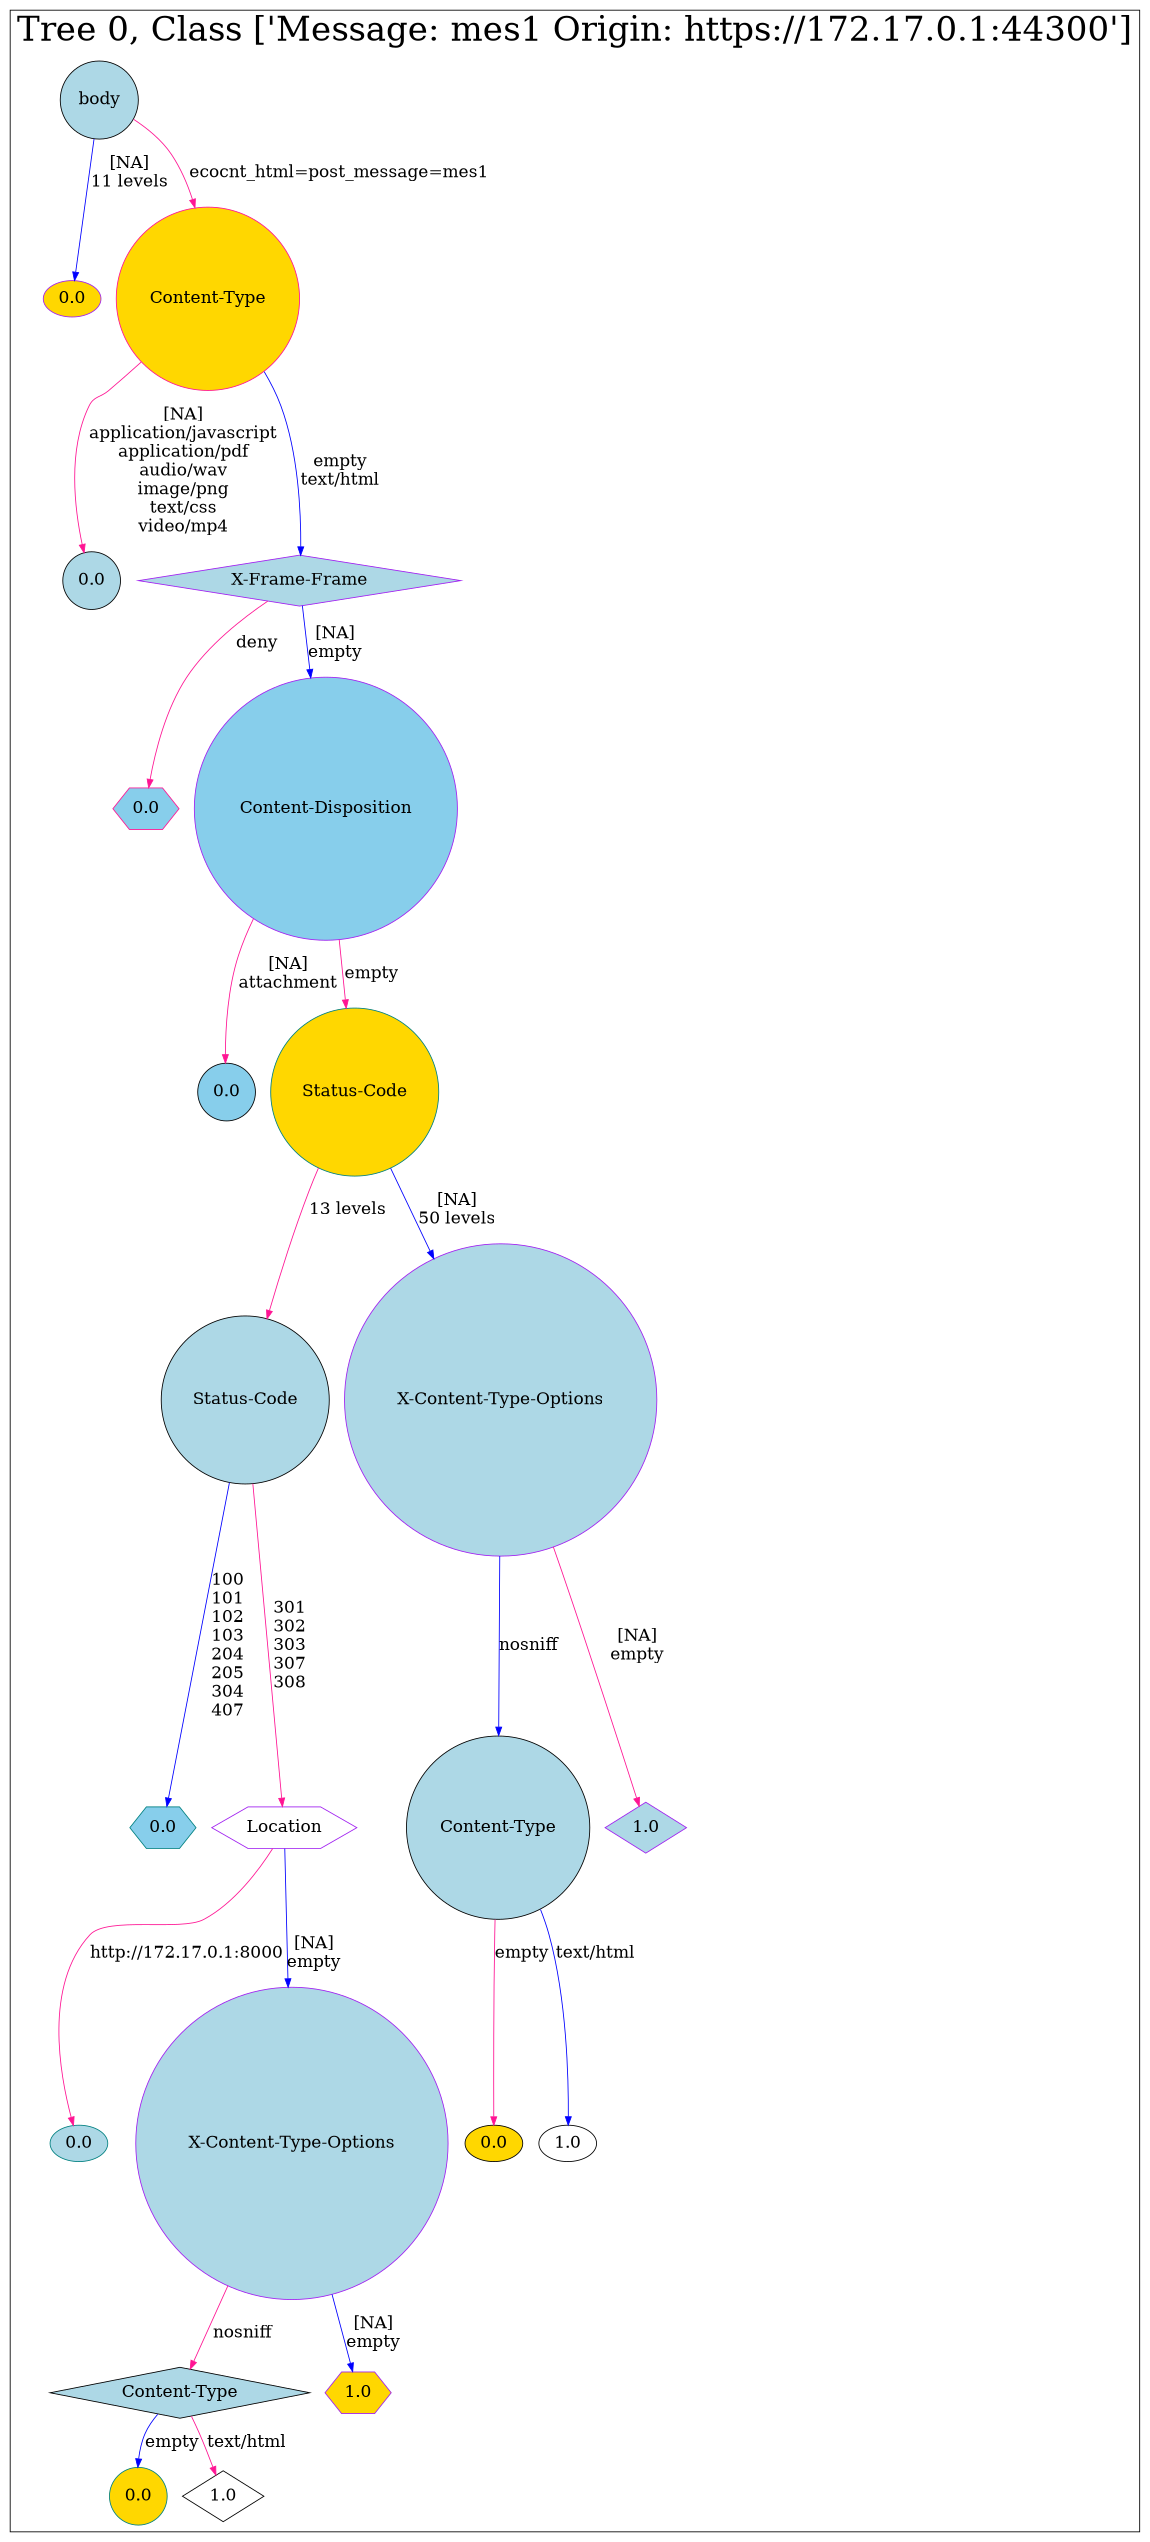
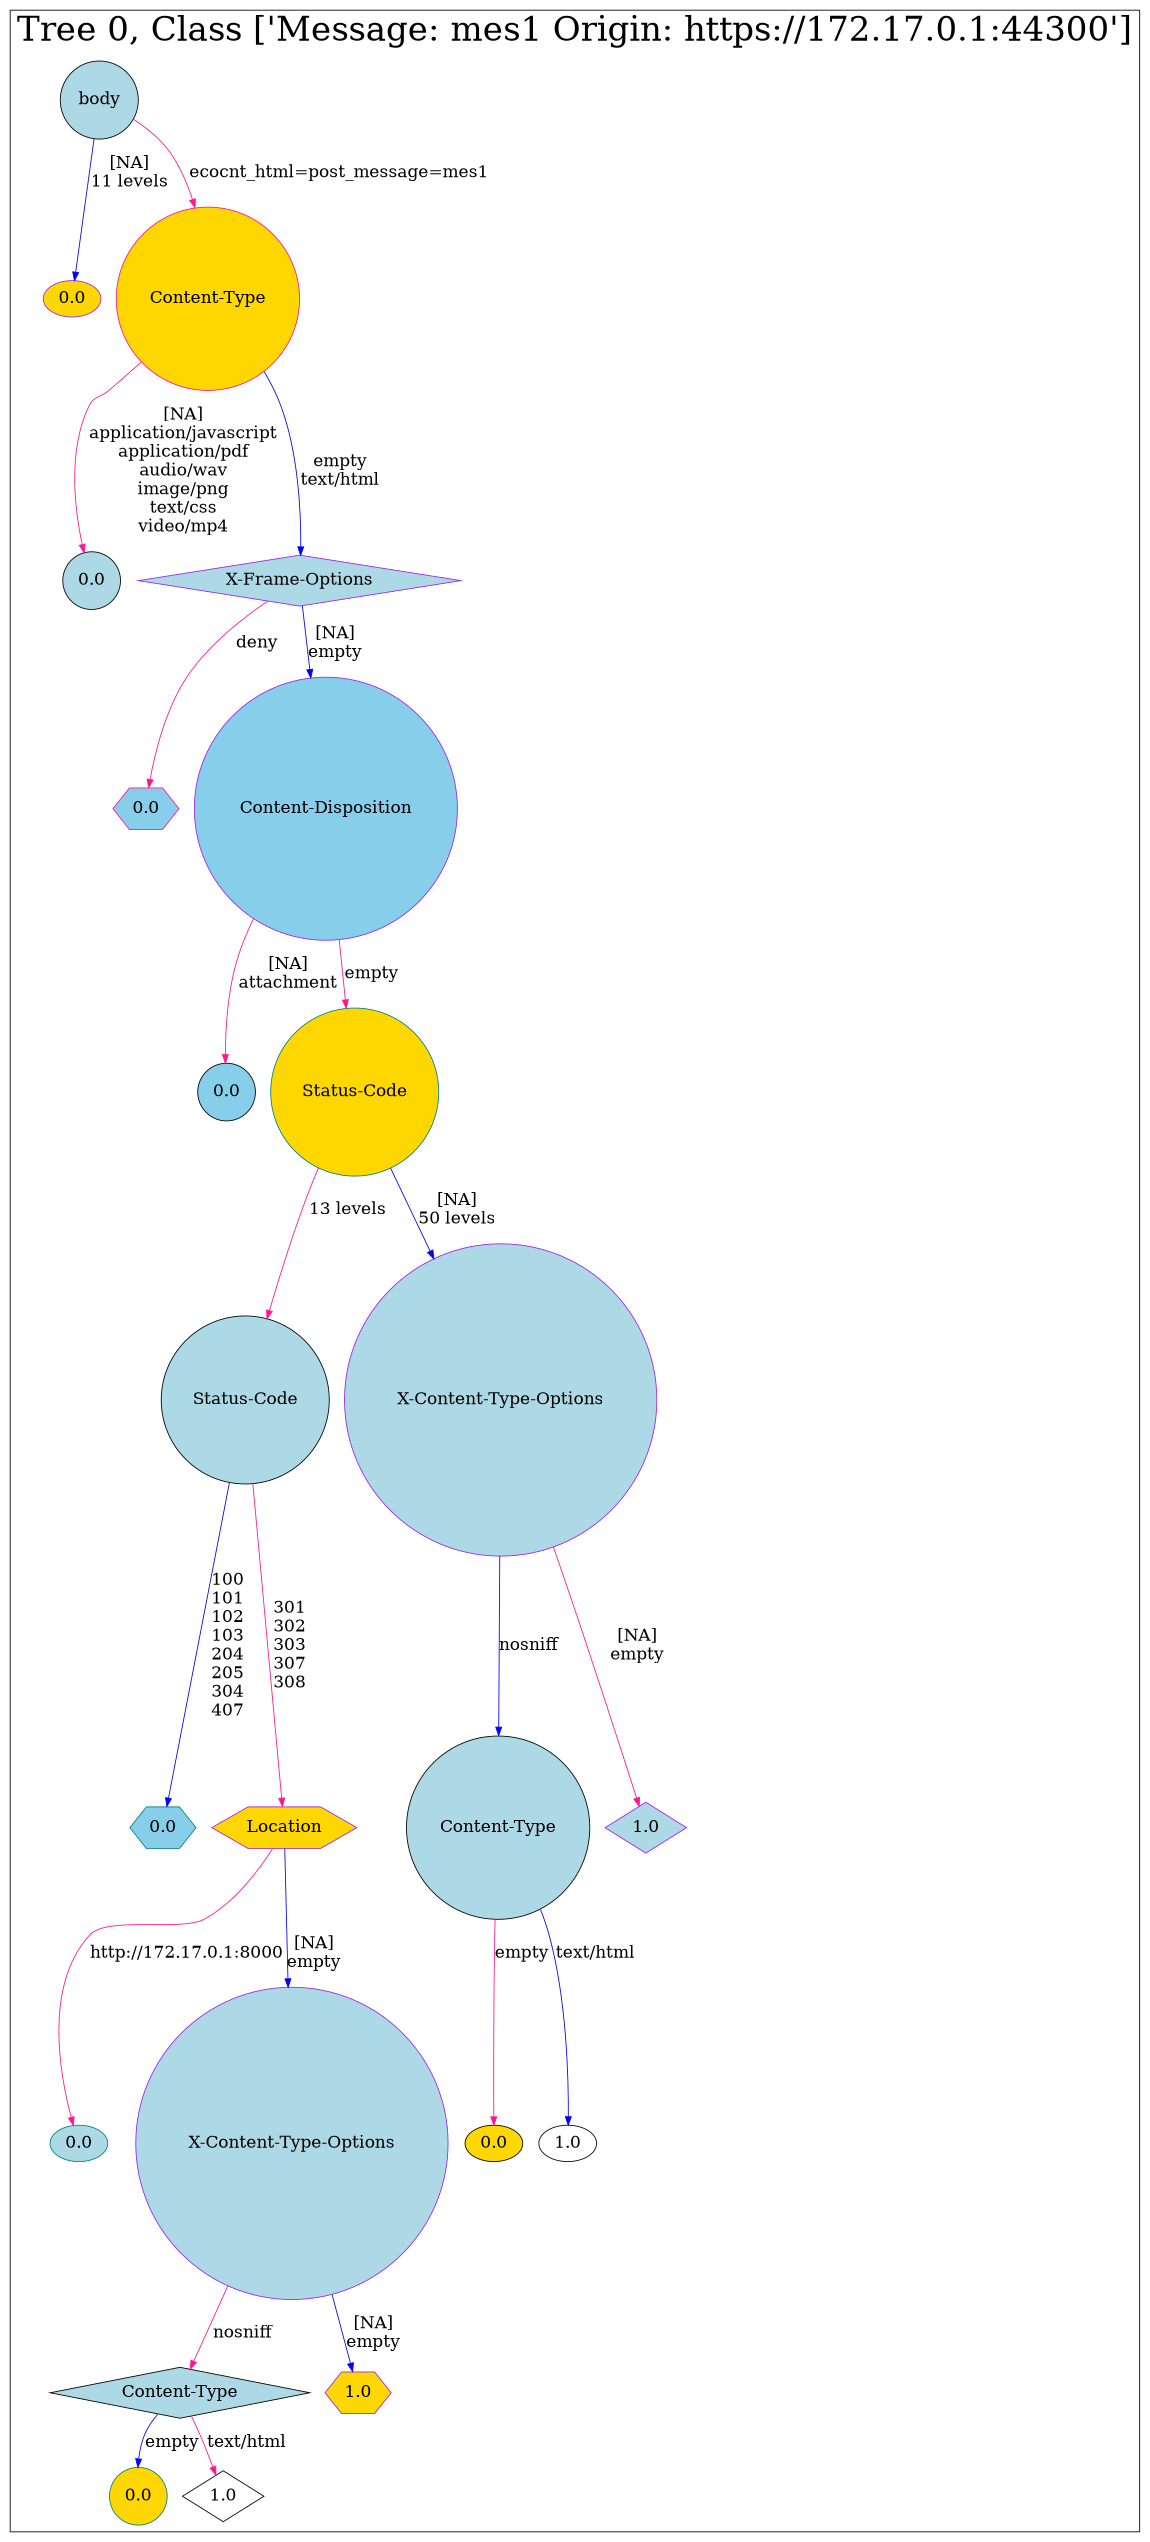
node "X-Frame-Frame": label "X-Frame-Frame" -> "X-Frame-Options"
node "Location": fillcolor white -> gold
